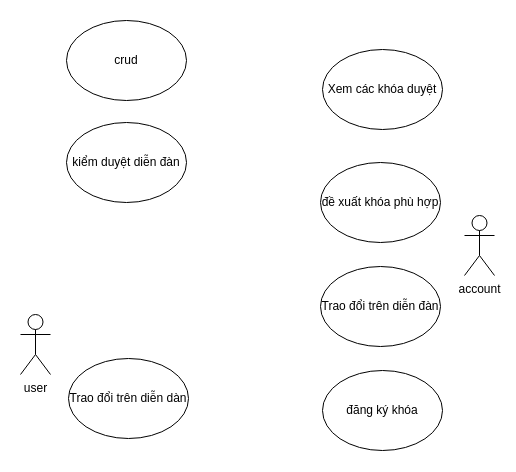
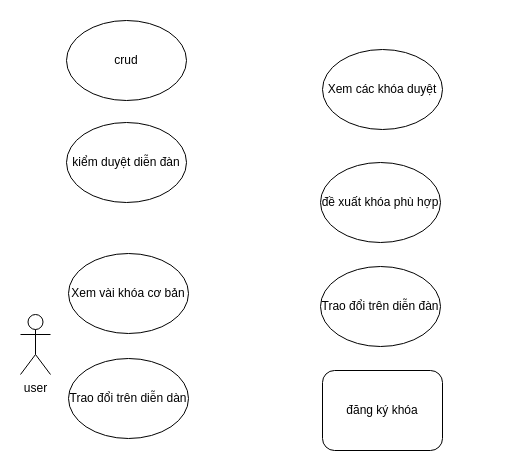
node "account": removed
node "Xem vài khóa cơ bản": added
node "đăng ký khóa": shape ellipse -> rounded rectangle
